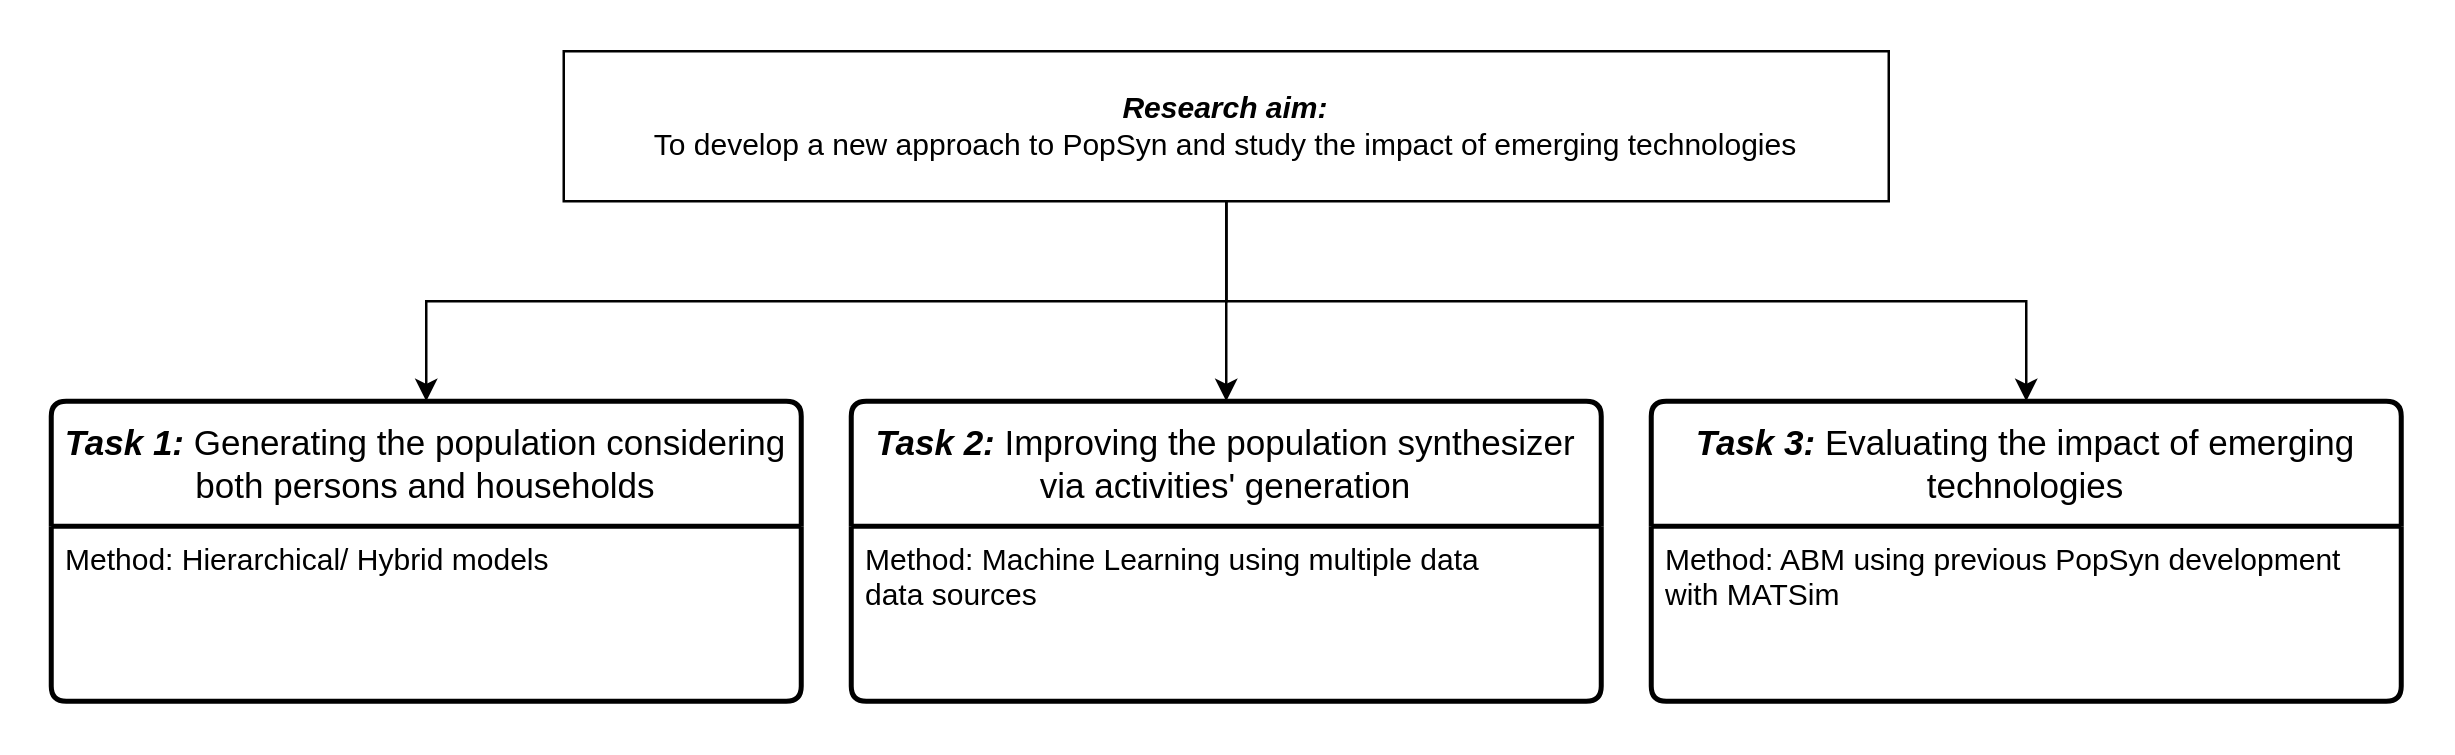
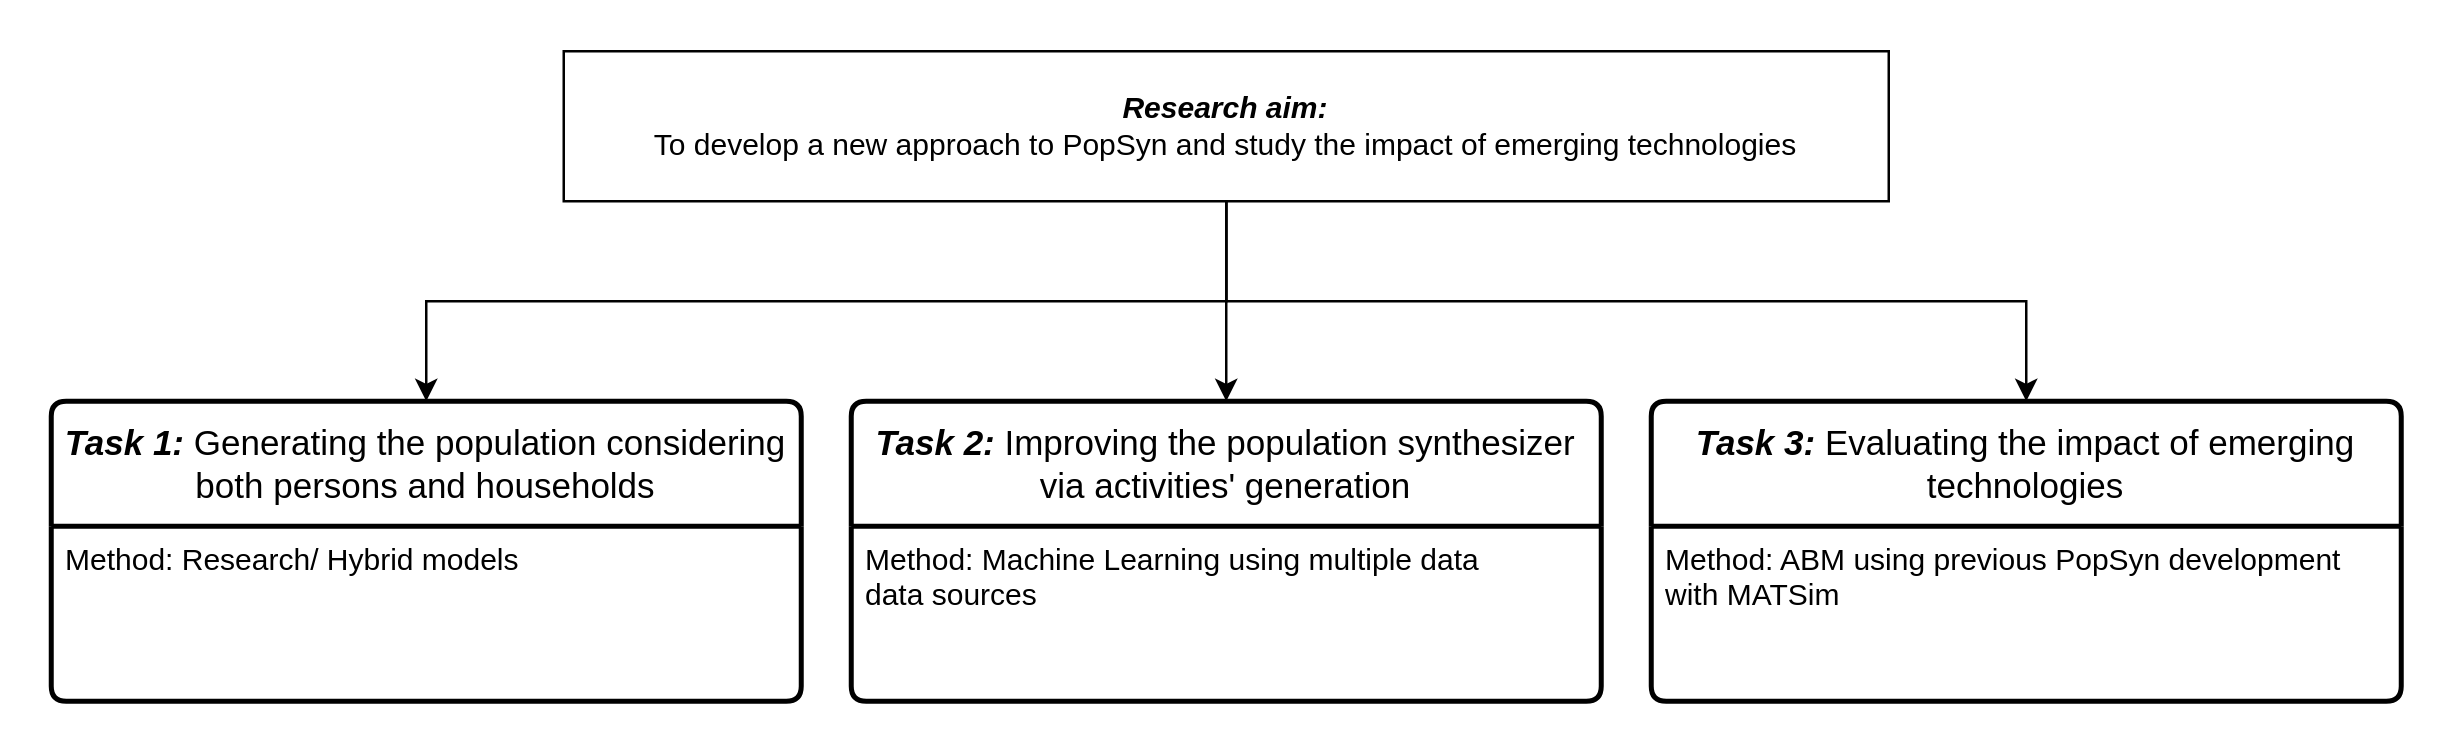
node "Method: Hierarchical/ Hybrid models": label "Method: Hierarchical/ Hybrid models" -> "Method: Research/ Hybrid models"
